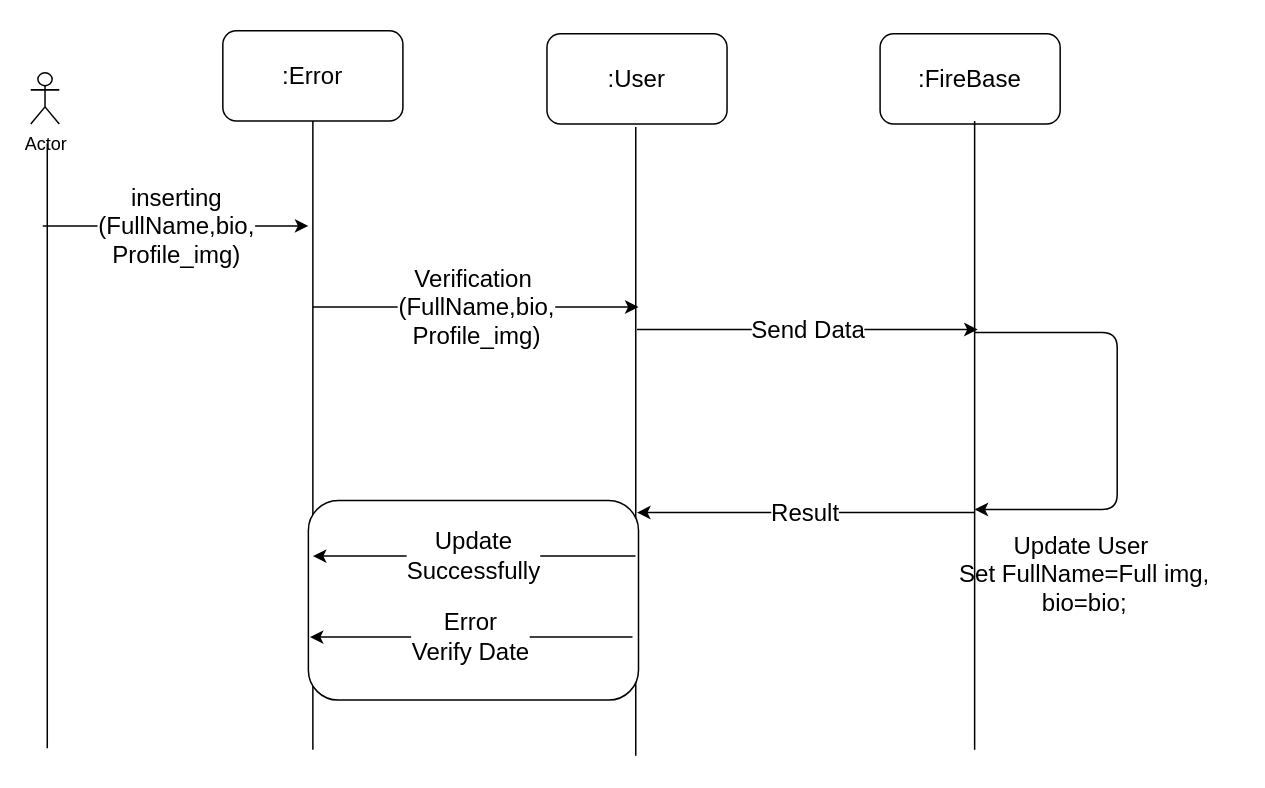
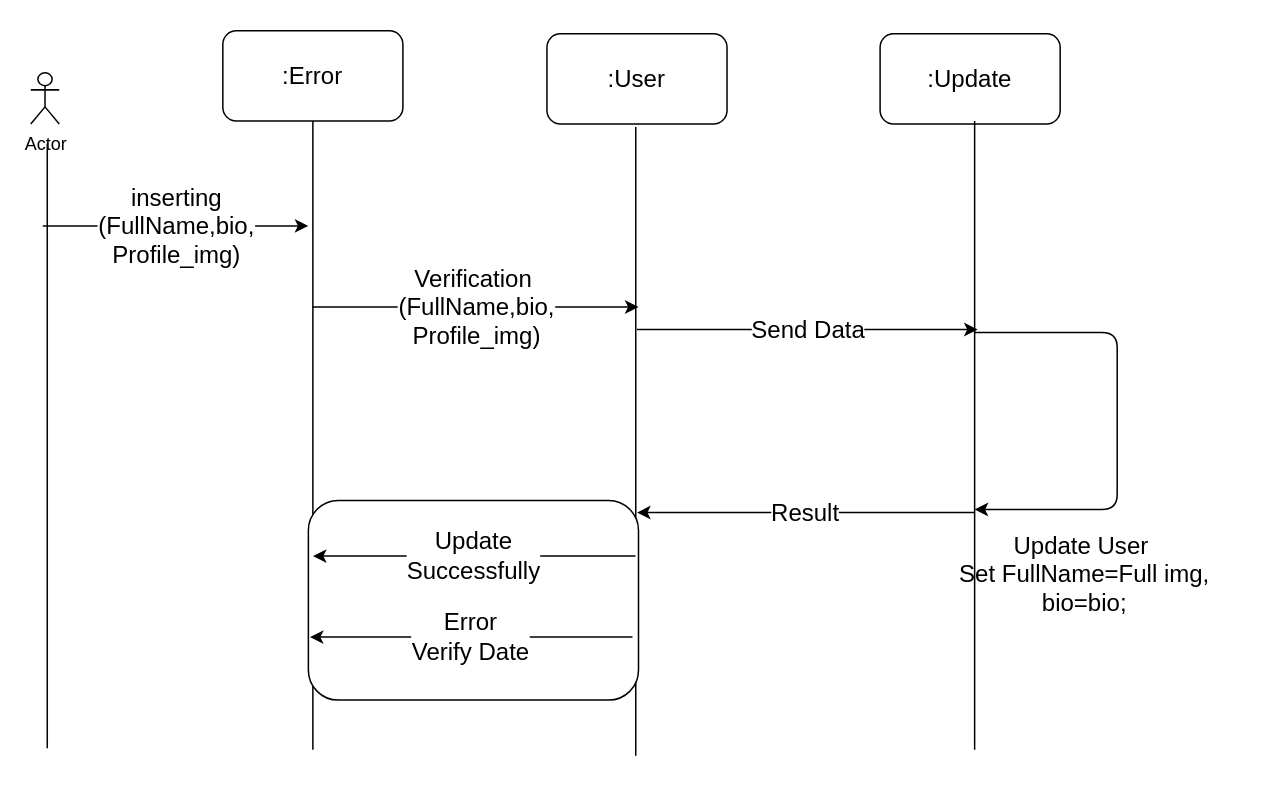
node ":FireBase": label ":FireBase" -> ":Update"
